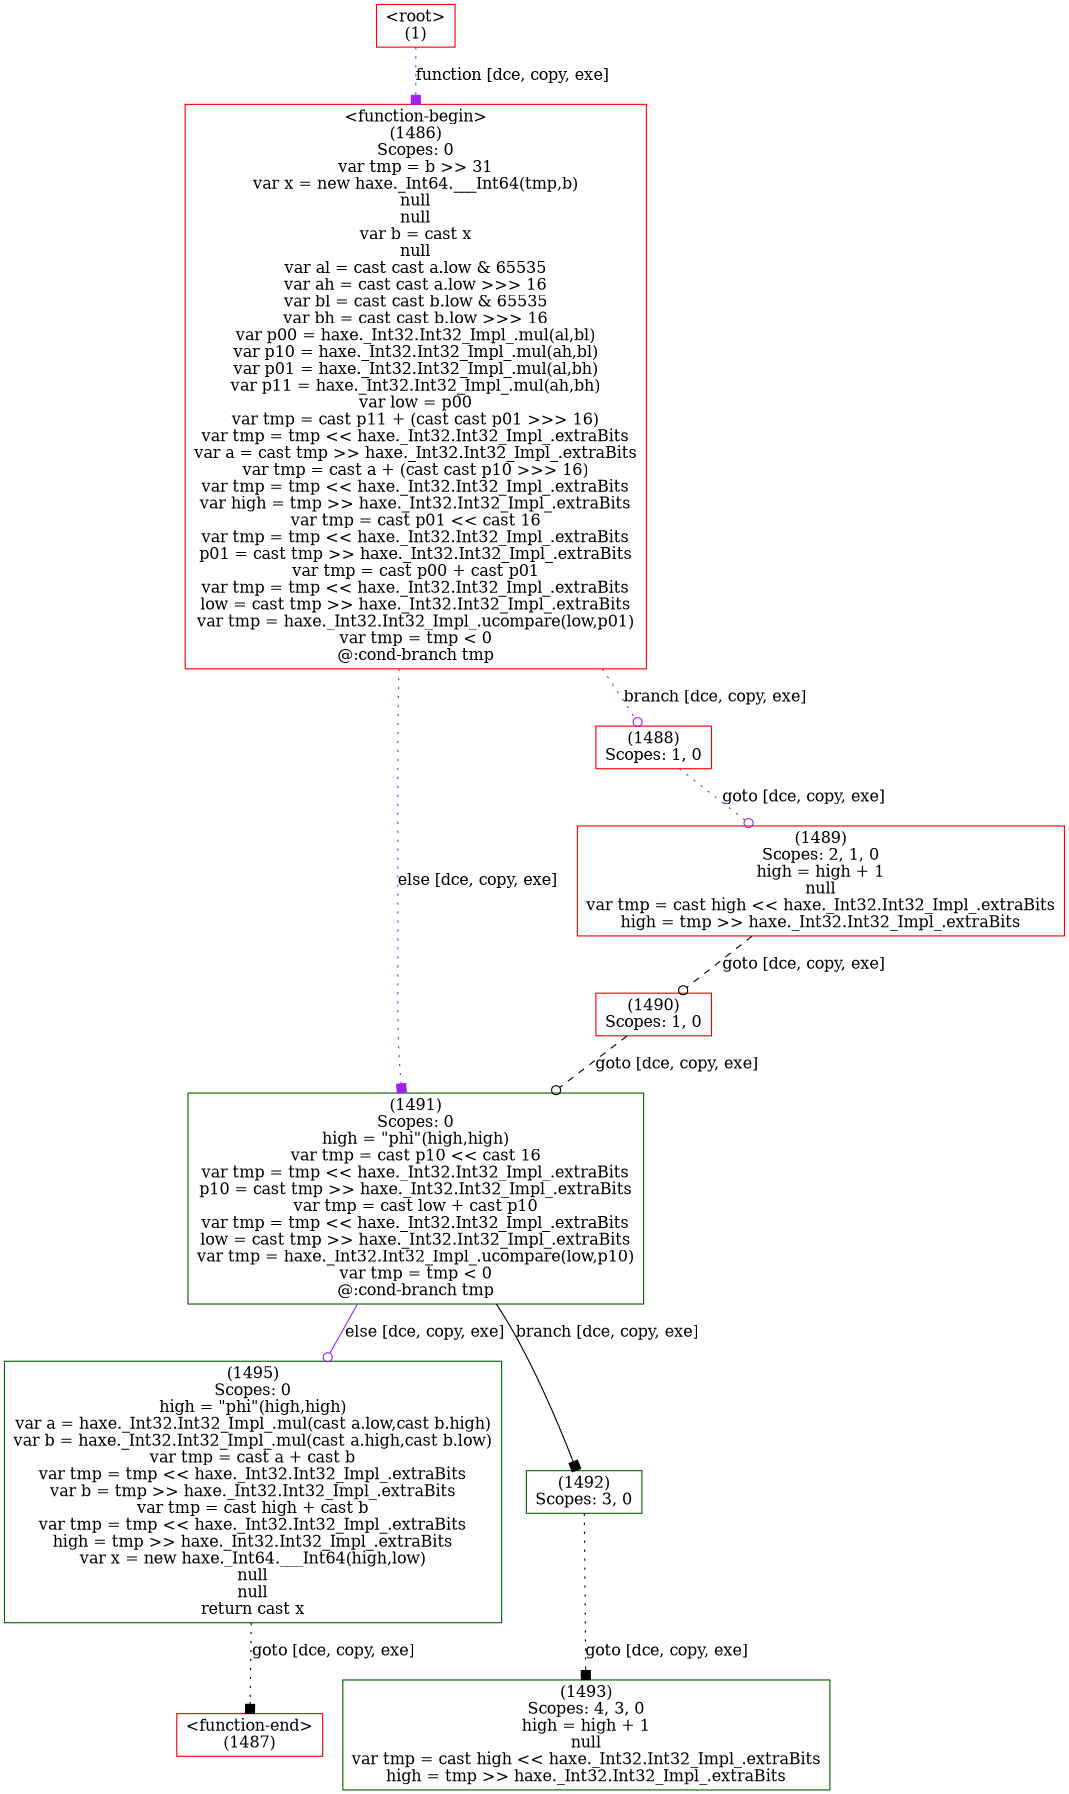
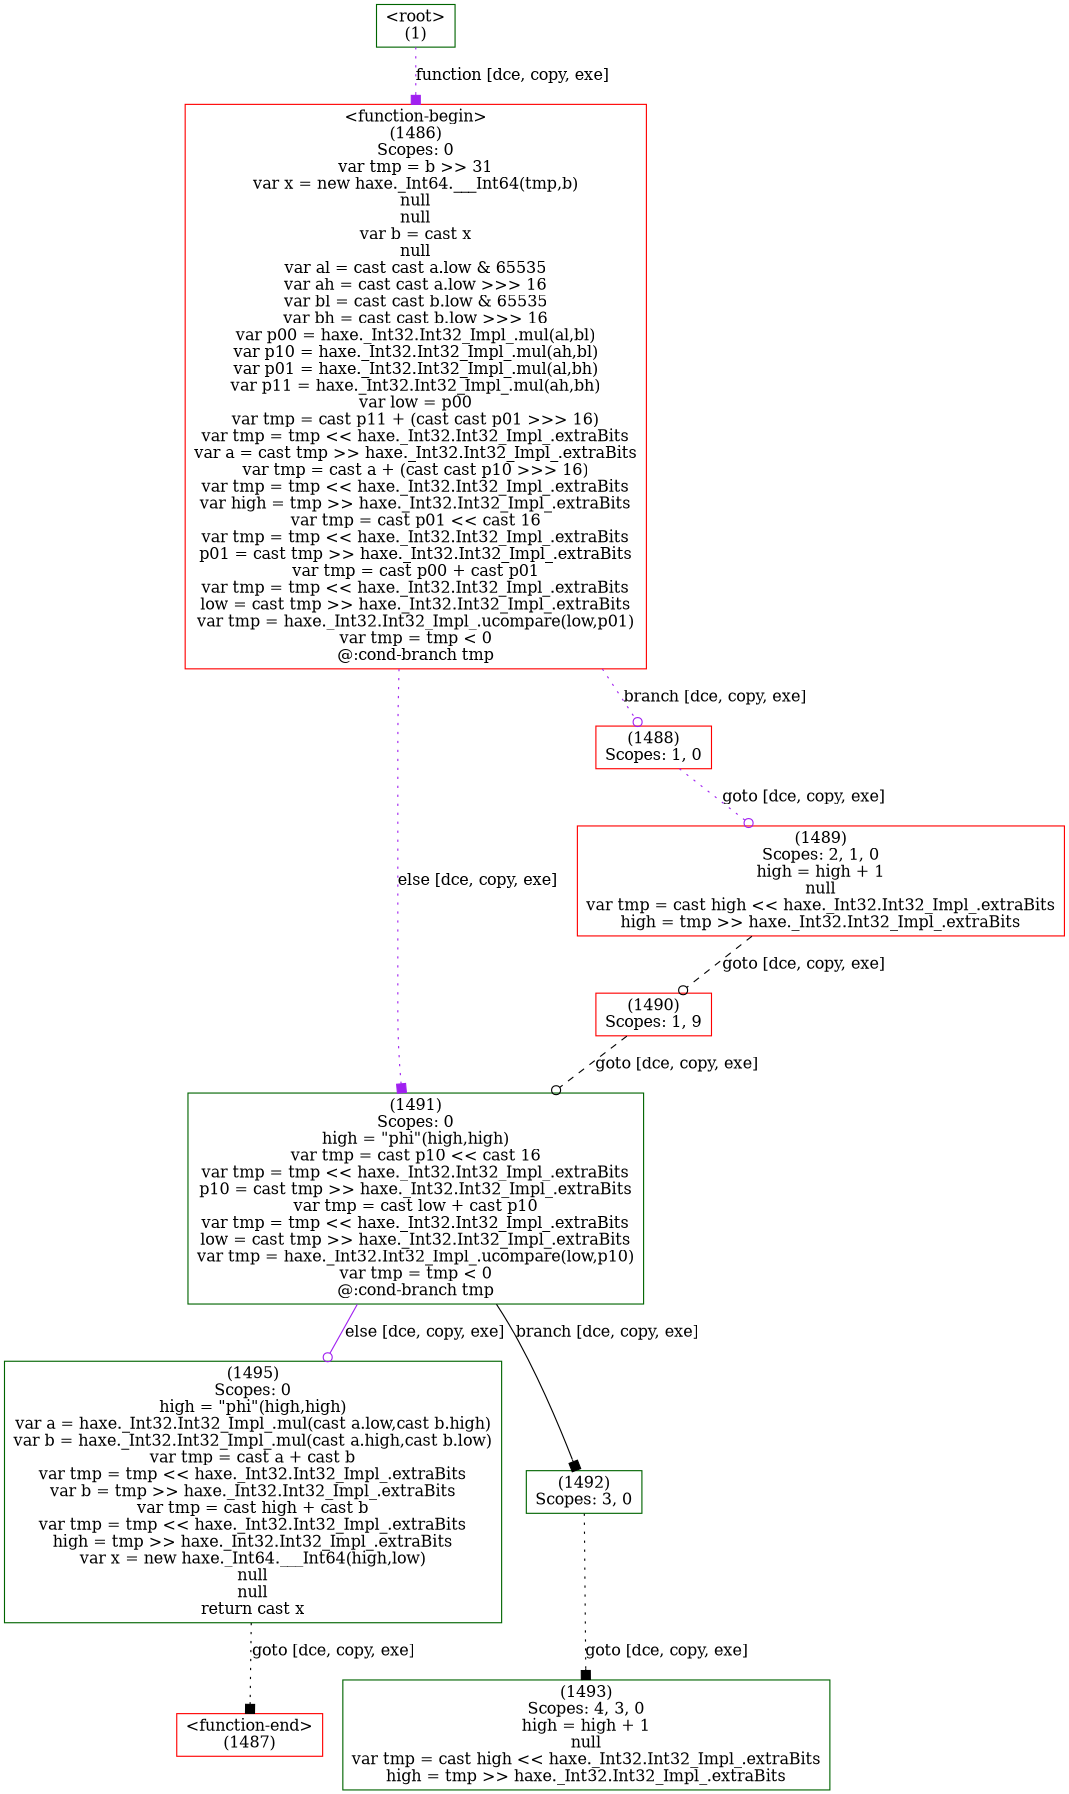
node "<root> (1)": color red -> darkgreen
node "(1490) Scopes: 1, 0": label "(1490) Scopes: 1, 0" -> "(1490) Scopes: 1, 9"
